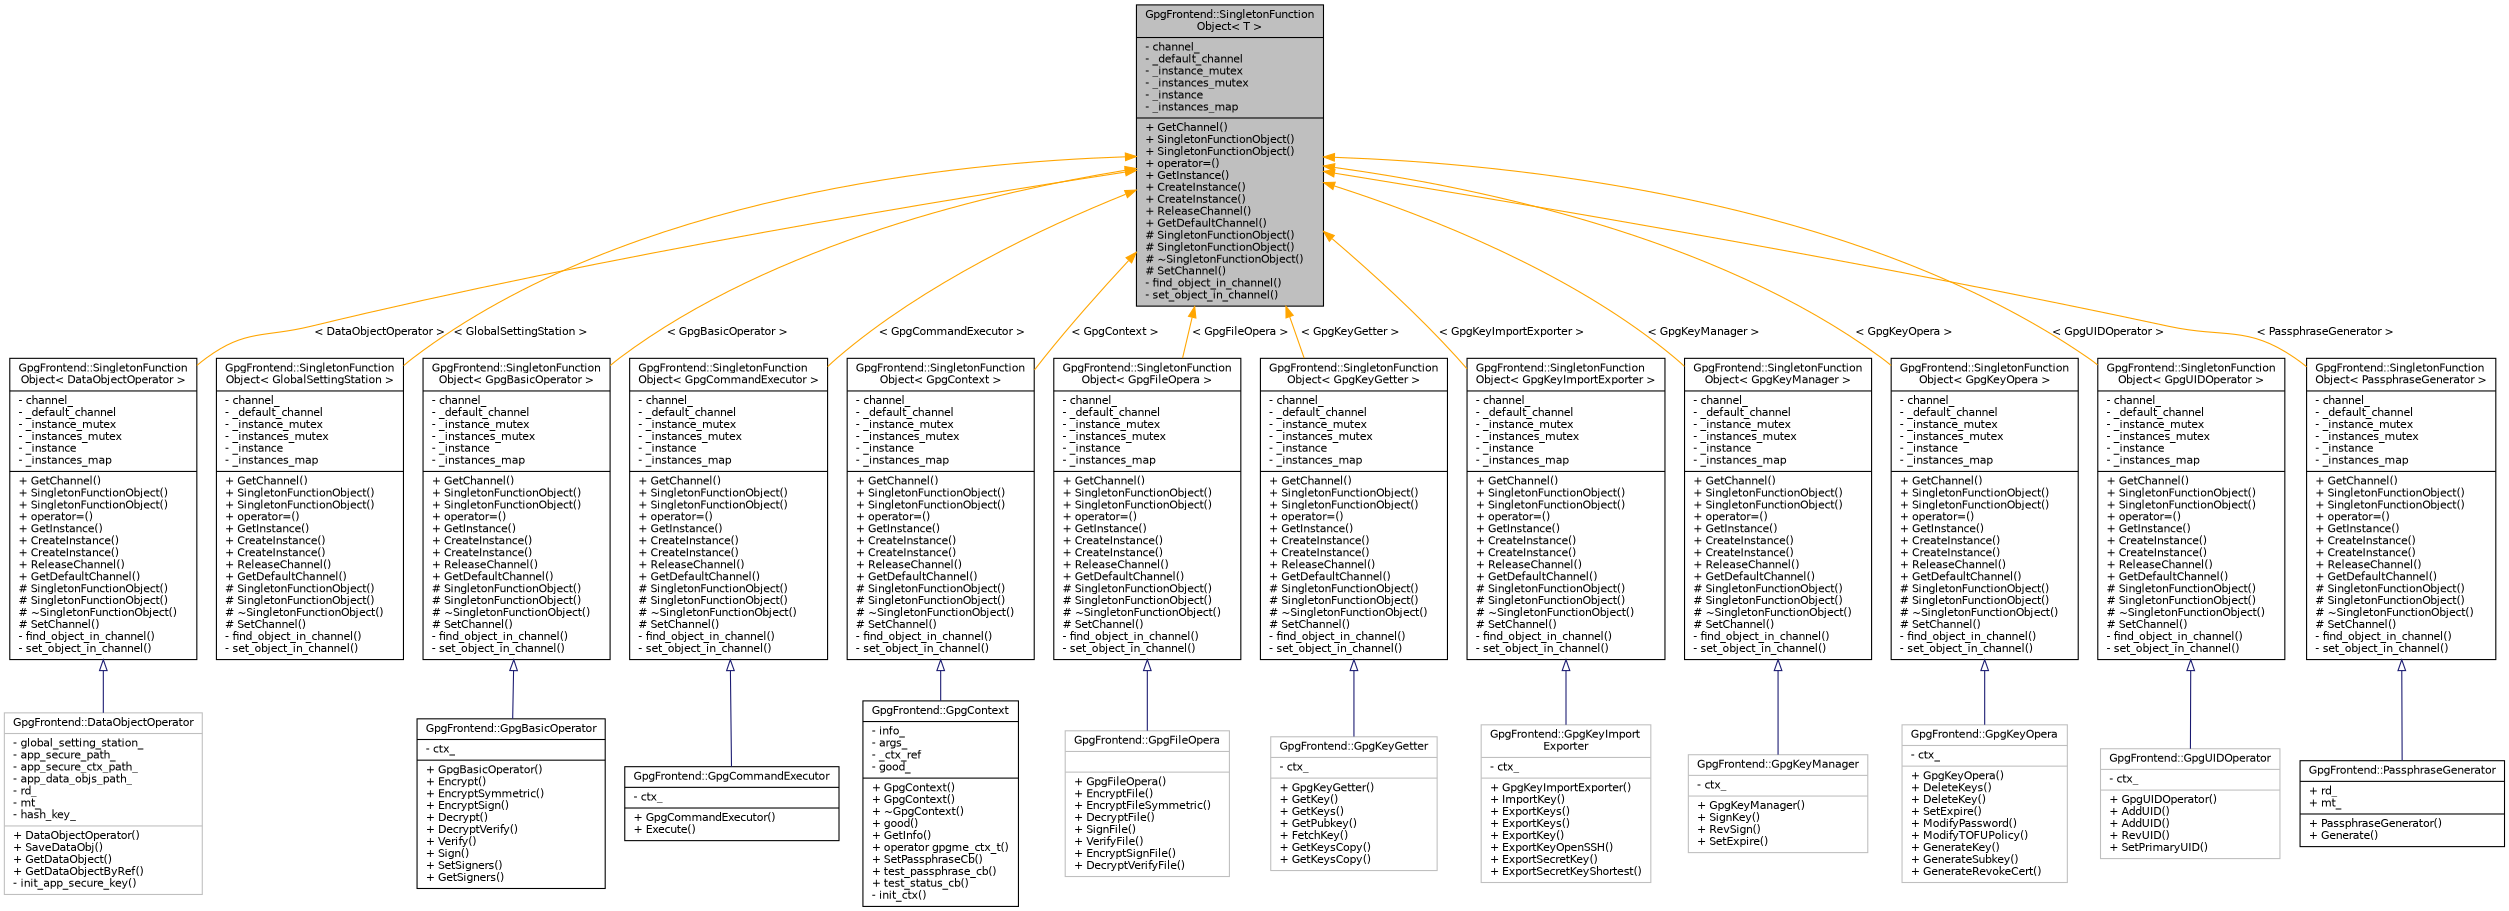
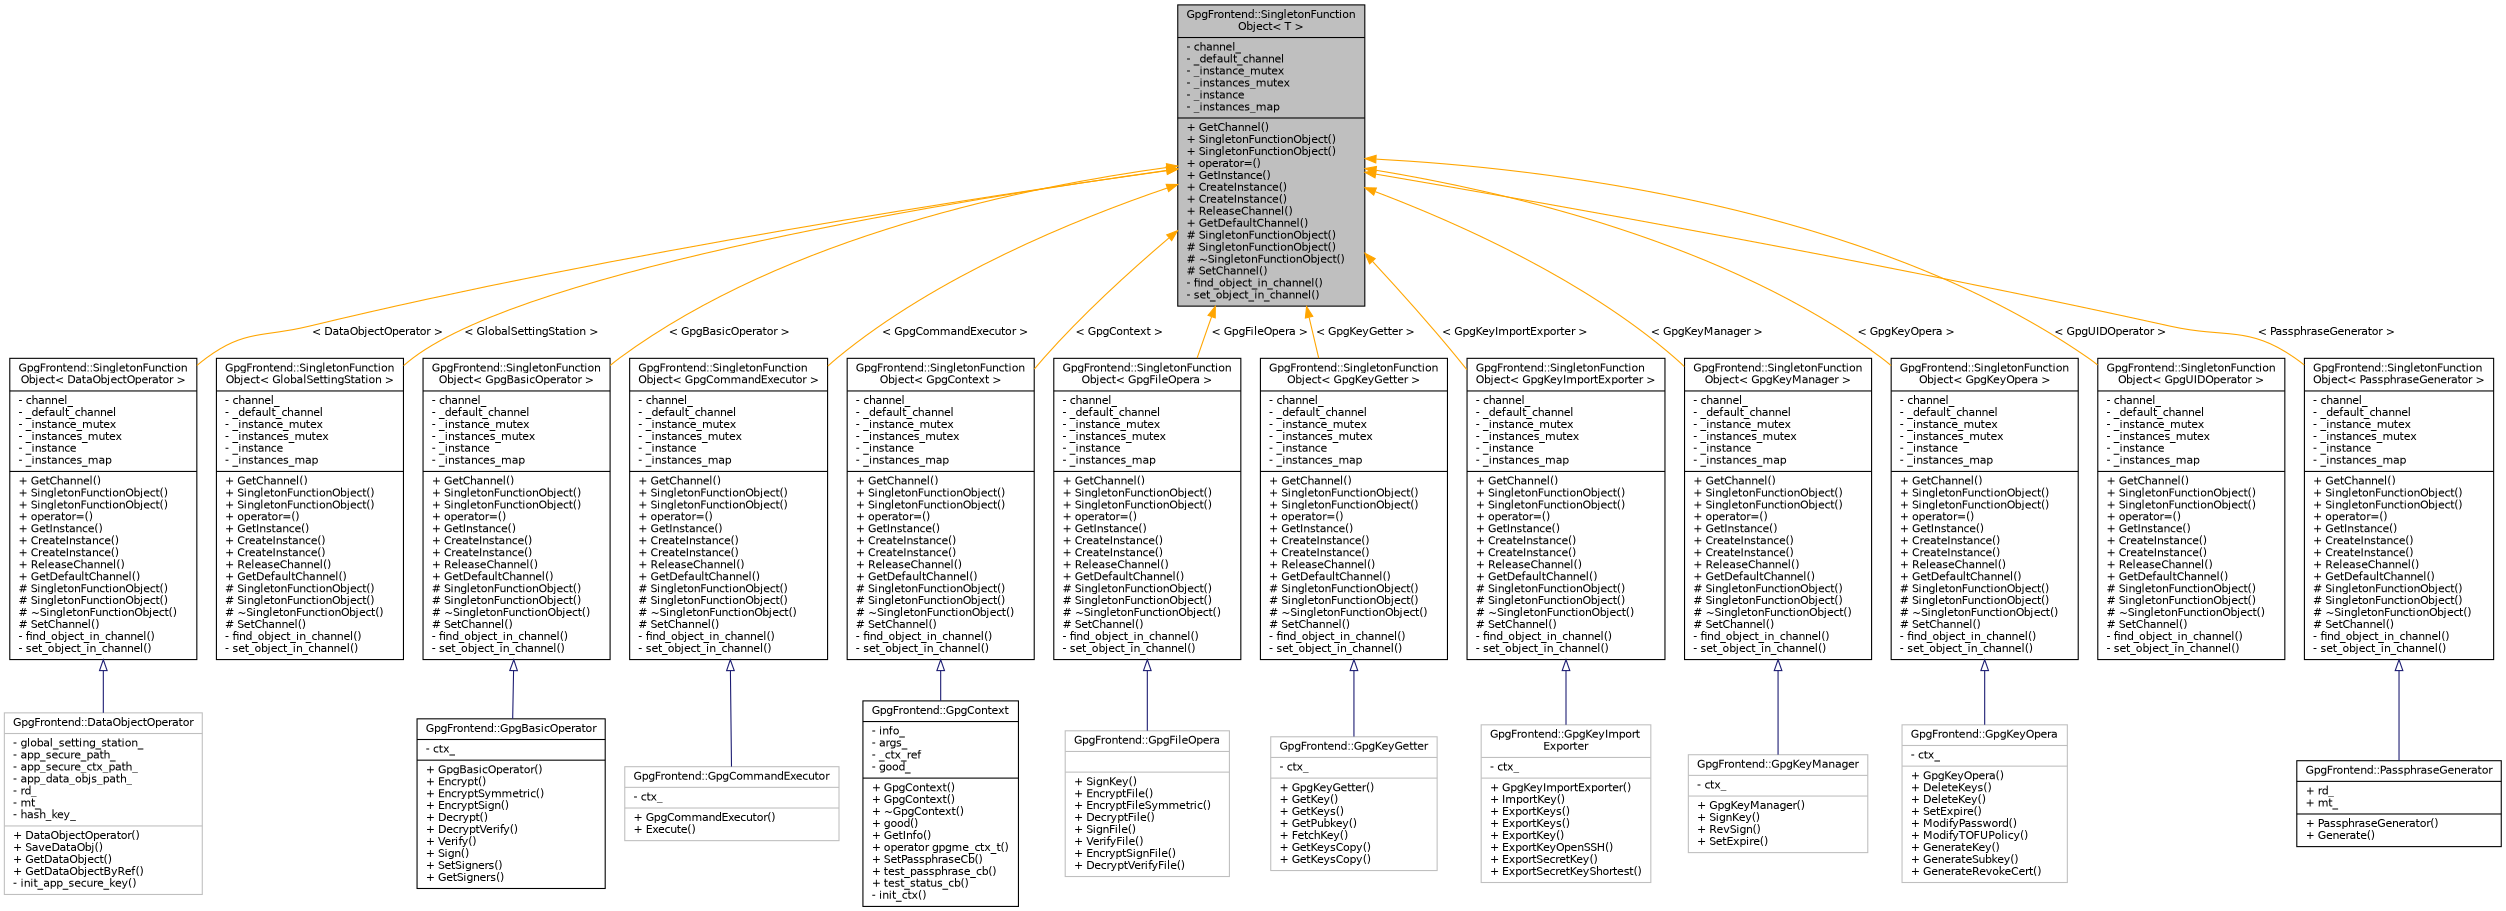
node "GpgFrontend::GpgFileOpera": text "+ GpgFileOpera()" -> "+ SignKey()"
node "GpgFrontend::GpgCommandExecutor": color black -> grey75
node "GpgFrontend::GpgUIDOperator": removed
